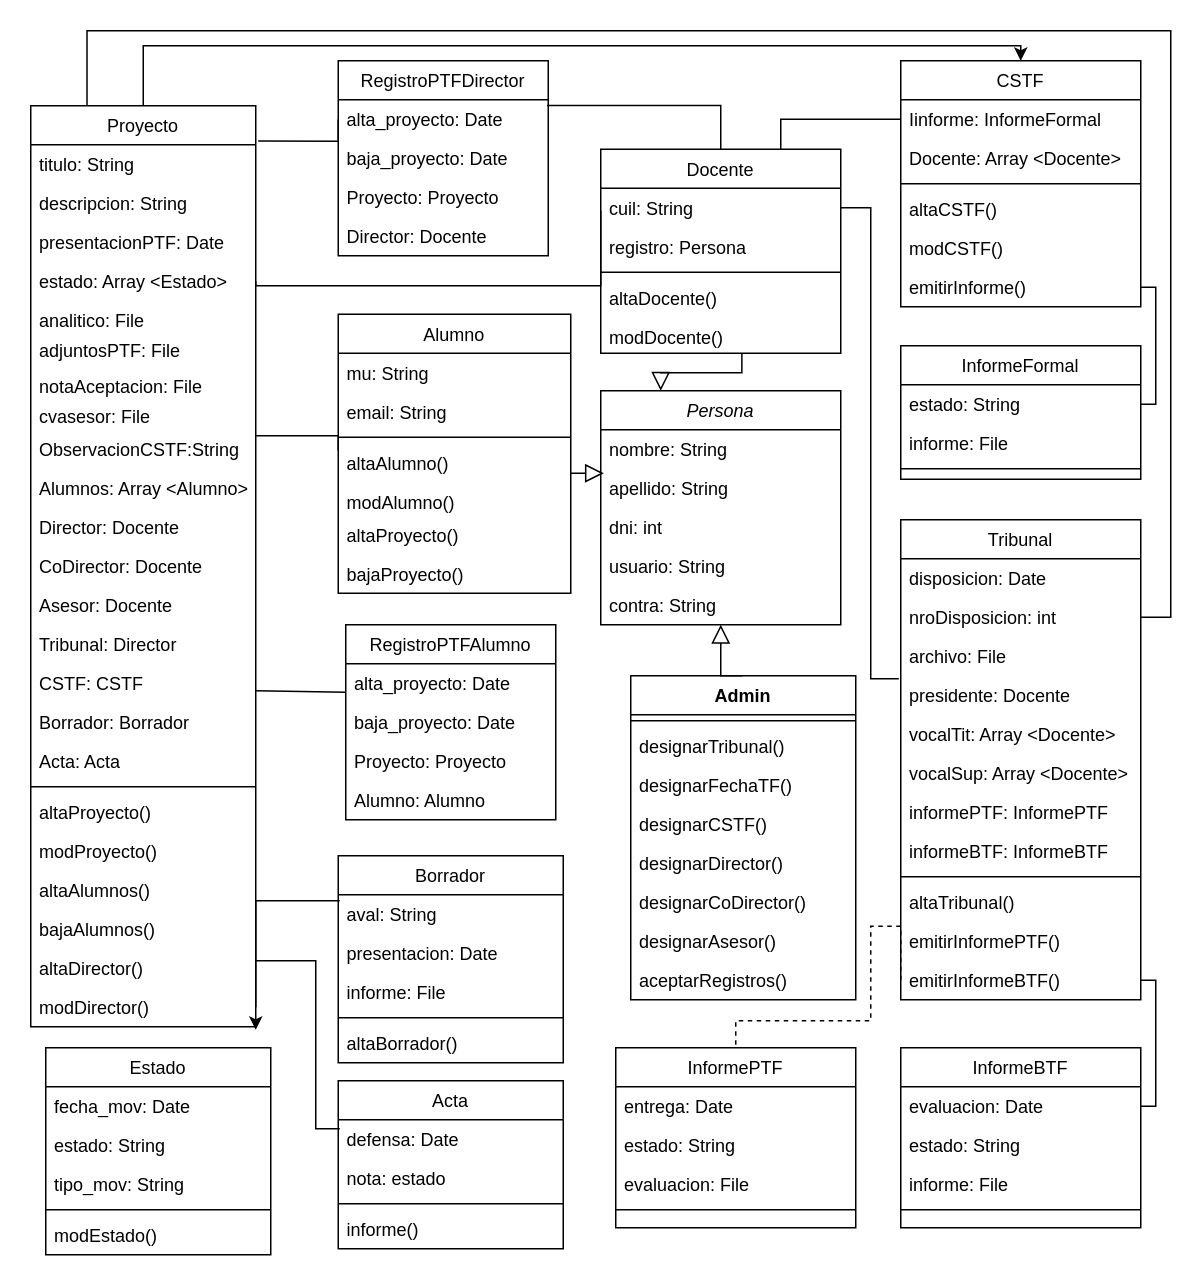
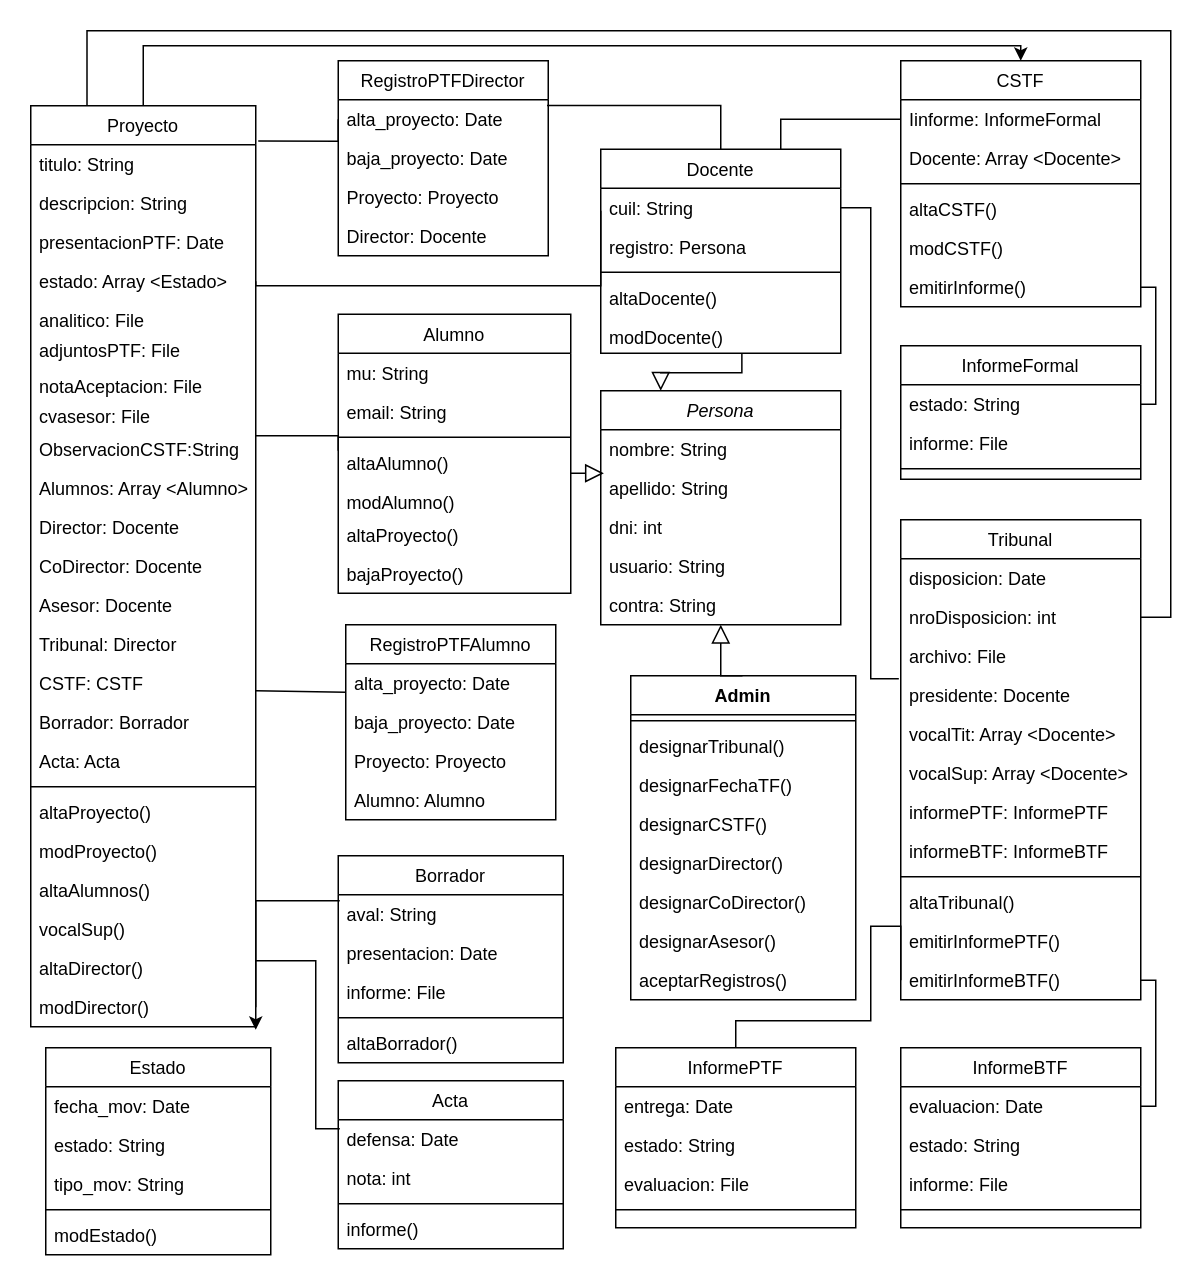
node "bajaAlumnos()": label "bajaAlumnos()" -> "vocalSup()"
edge "emitirInformeBTF()" -- "InformePTF": style dashed -> solid
node "nota: estado": label "nota: estado" -> "nota: int"
